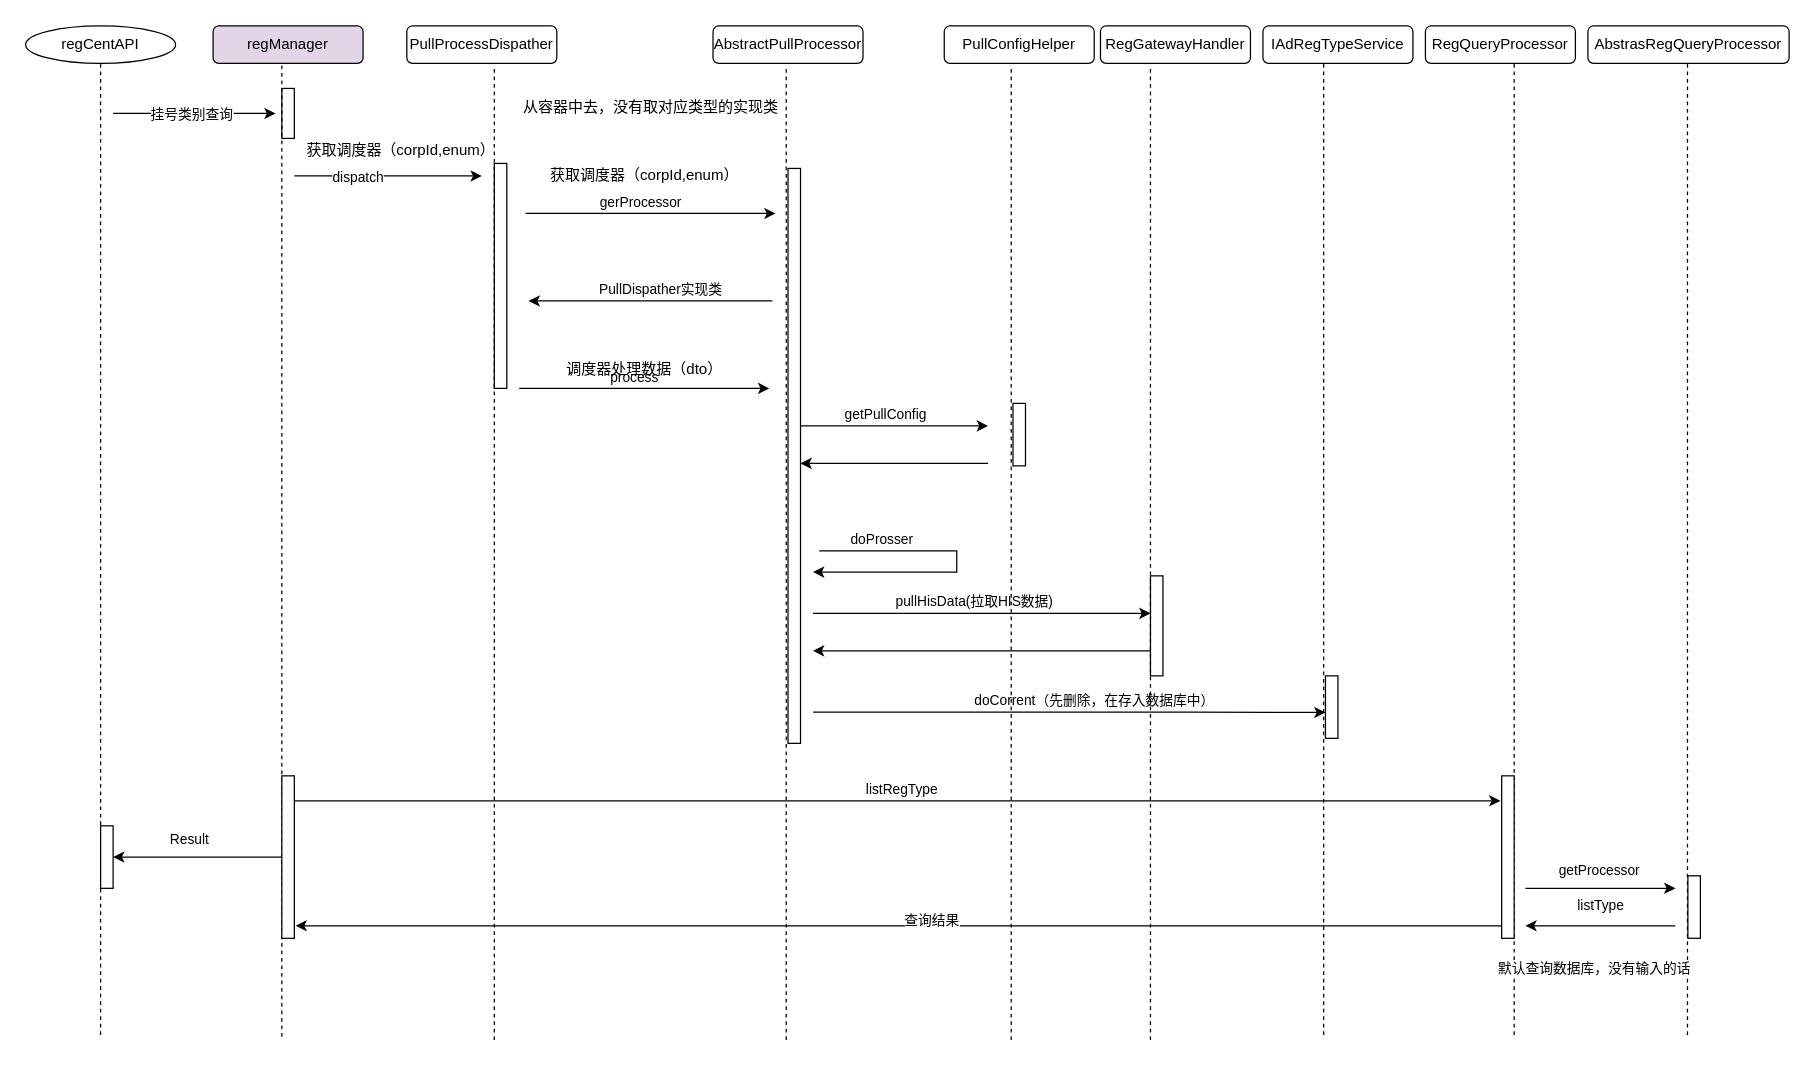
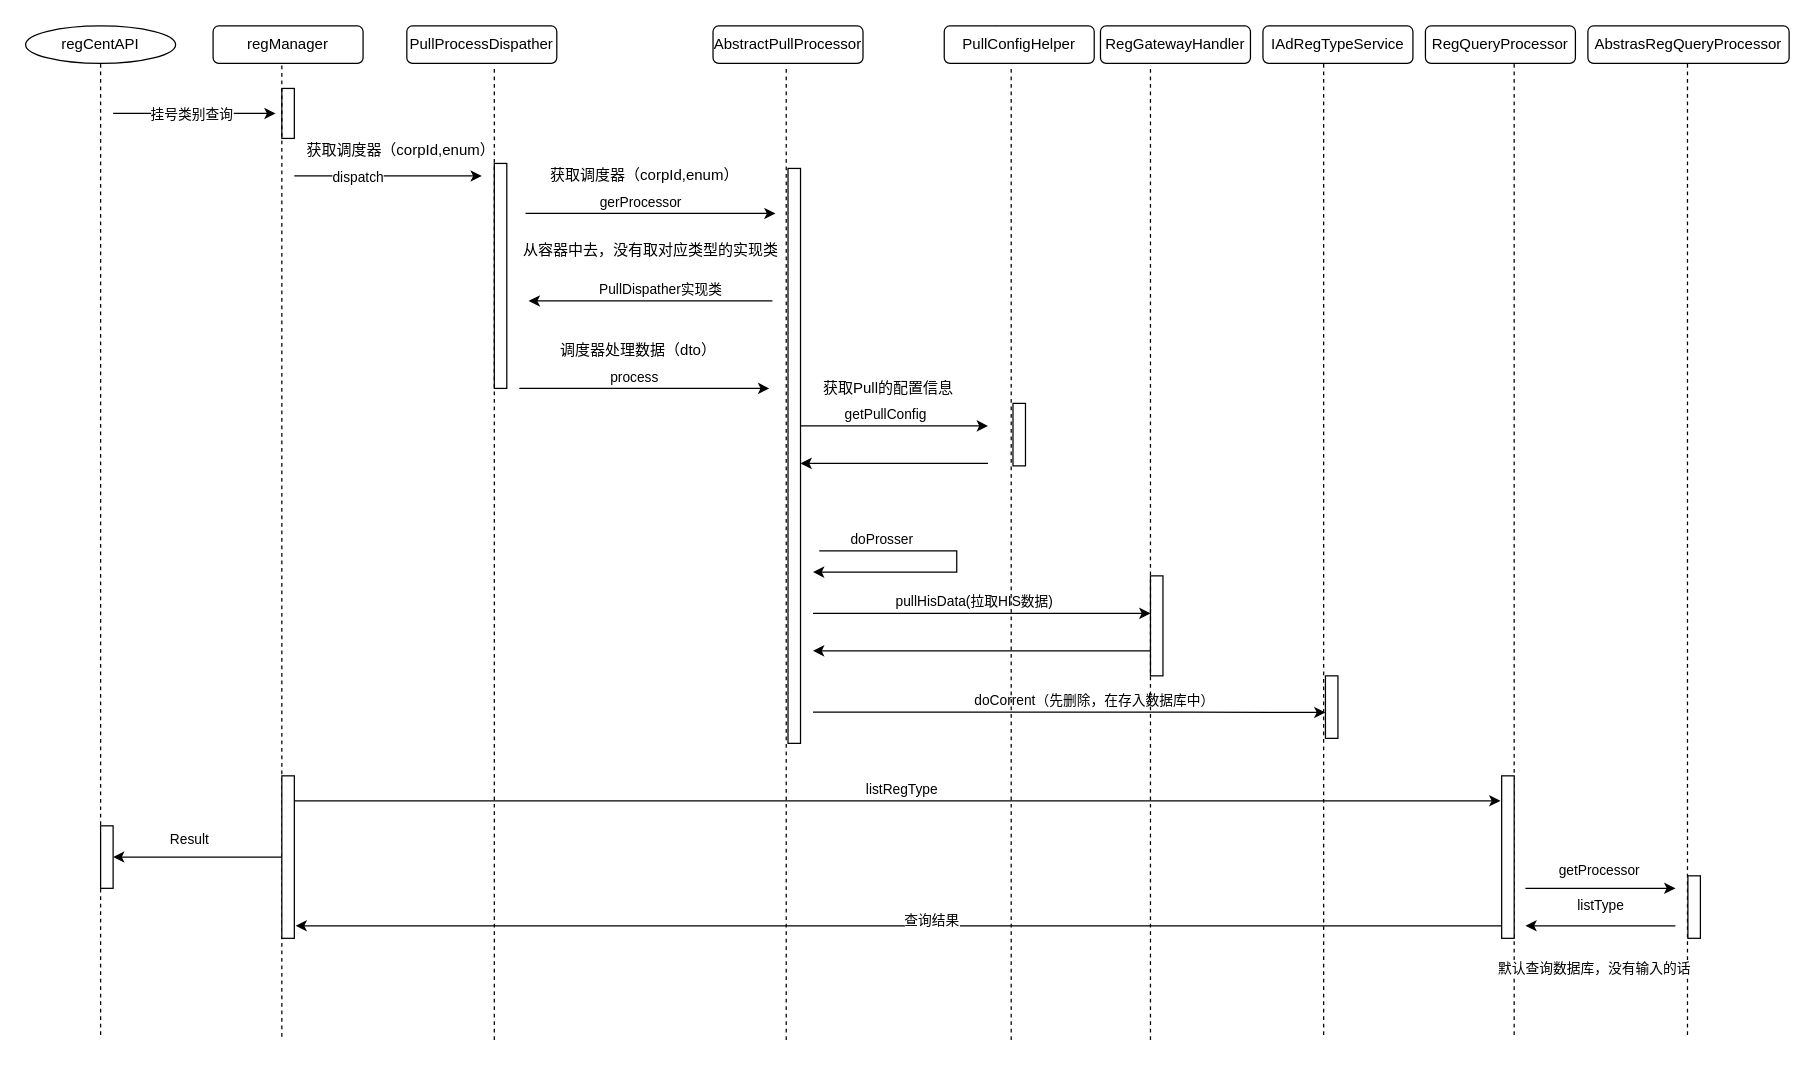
node "regManager": fillcolor #e1d5e7 -> #ffffff
node "从容器中去，没有取对应类型的实现类": moved (651, 107) -> (651, 251)
node "调度器处理数据（dto）": moved (644, 369) -> (638, 351)
node "获取Pull的配置信息": added
